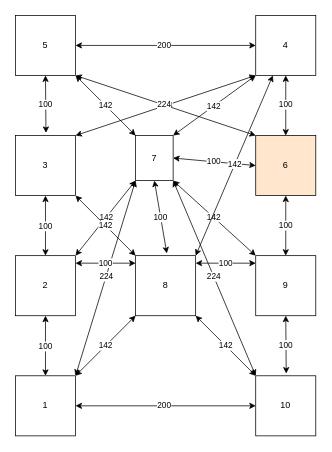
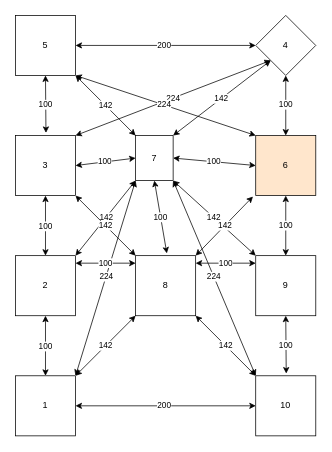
node "4": shape rectangle -> diamond
edge "7" -- "3": added, label "100"
edge "4" -- "8": now "6" -- "8"
